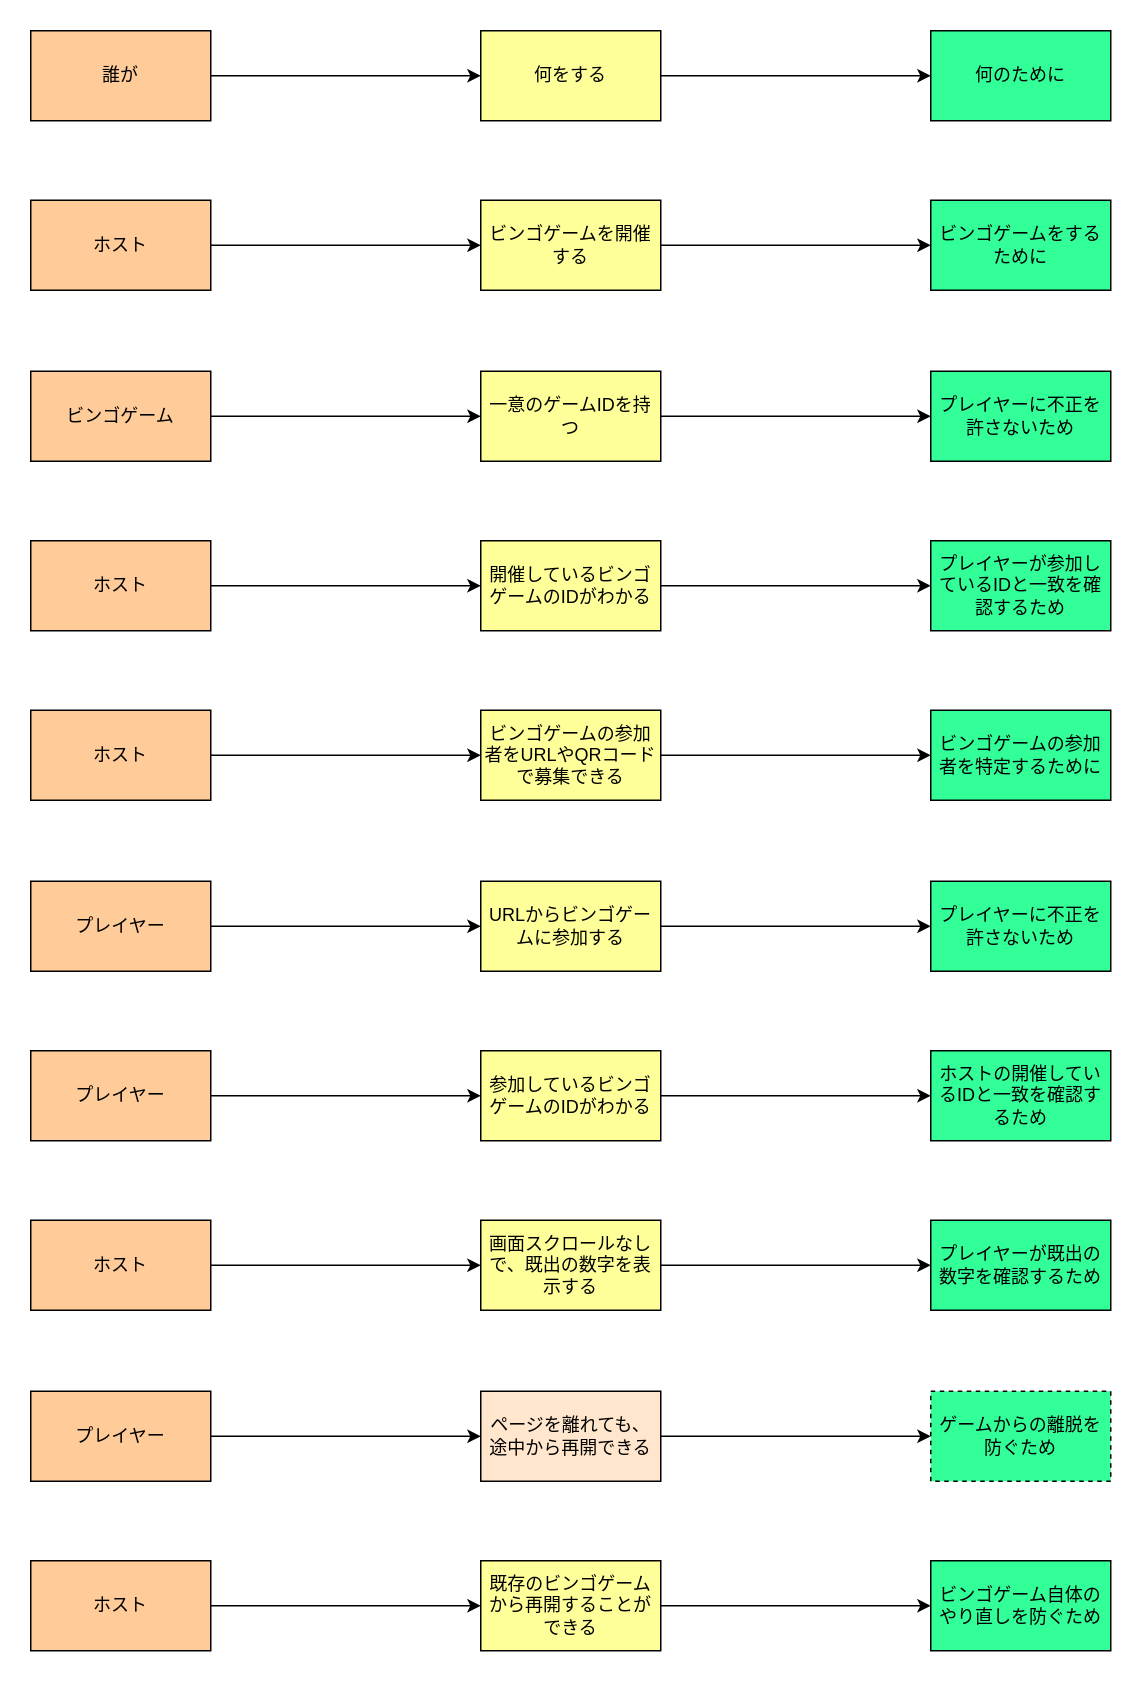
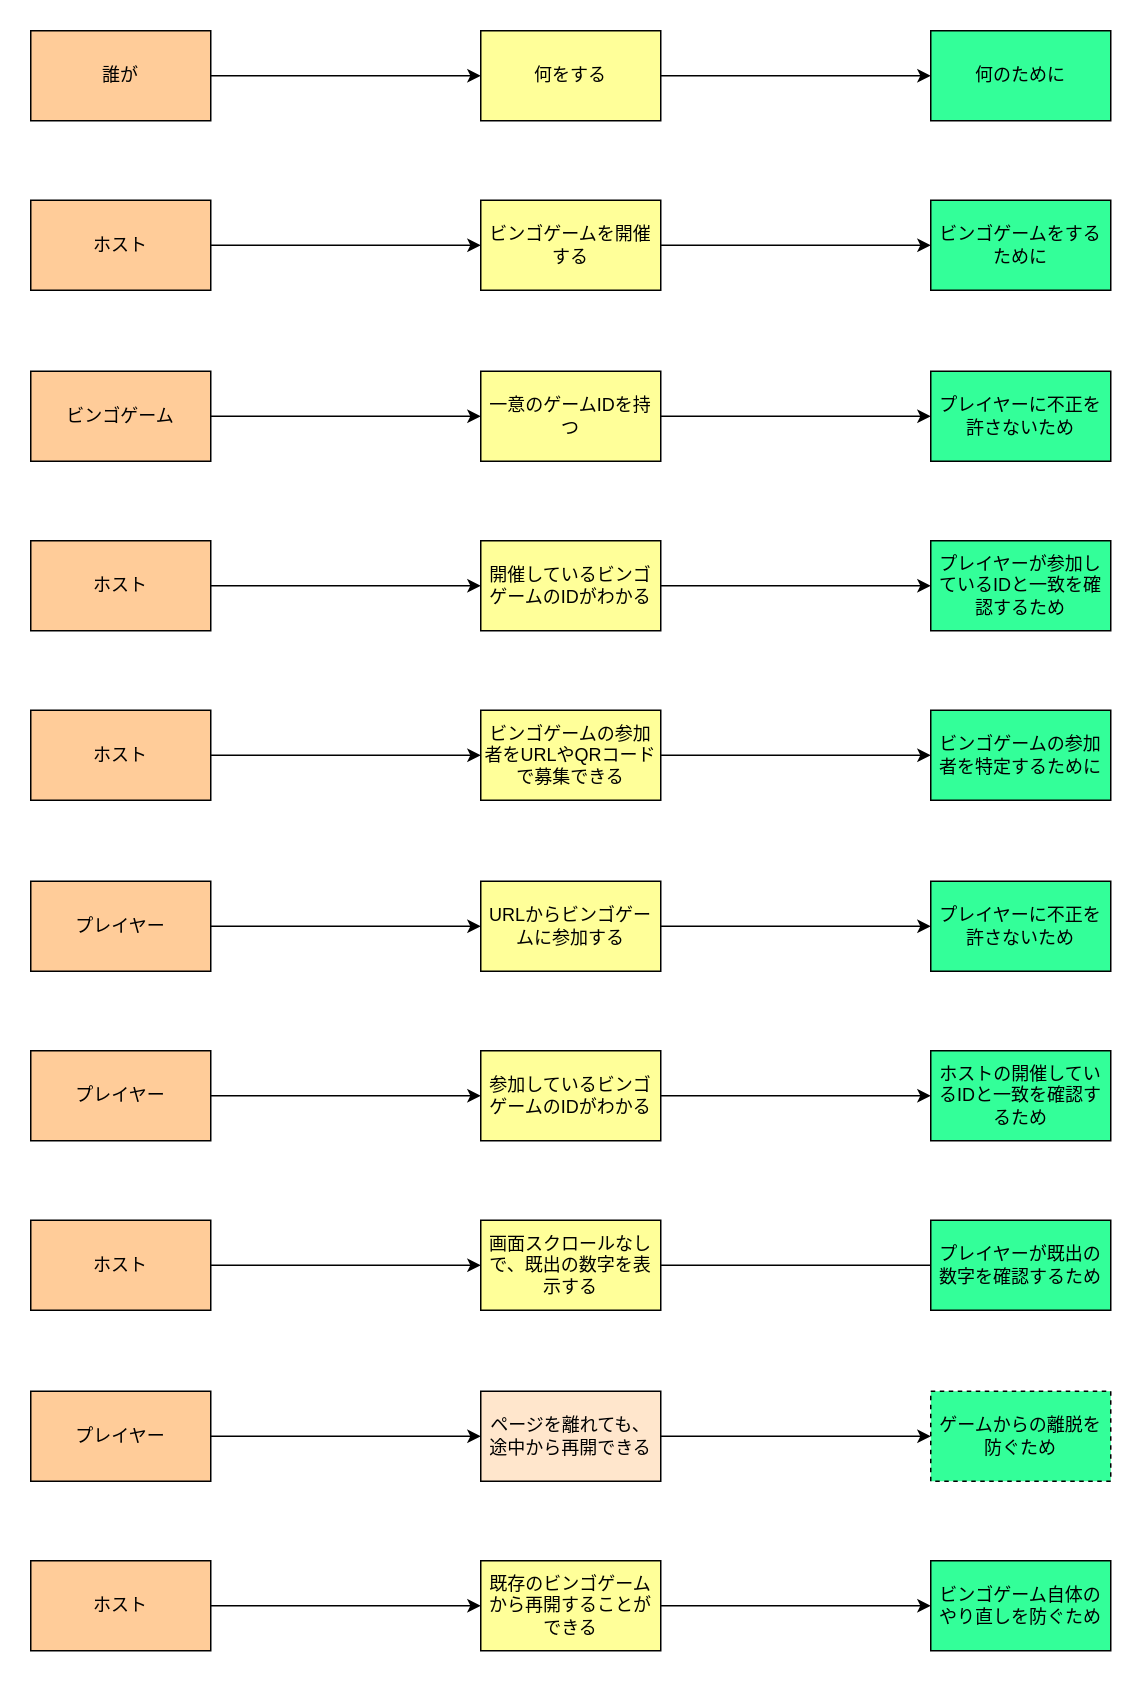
edge "画面スクロールなしで、既出の数字を表示する" -> "プレイヤーが既出の数字を確認するため": arrowhead classic -> none
